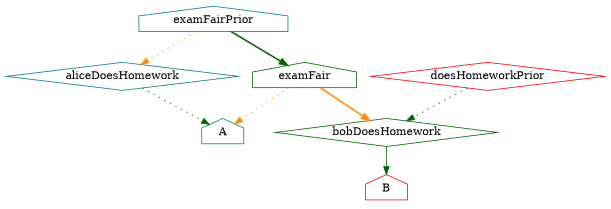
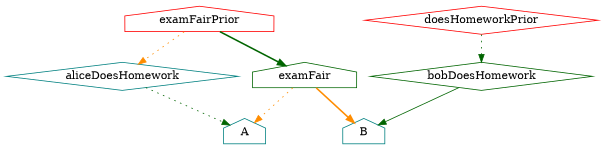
node "examFairPrior": color teal -> red
edge "examFair" -> "bobDoesHomework": now "examFair" -> "B"
node "B": color red -> teal
